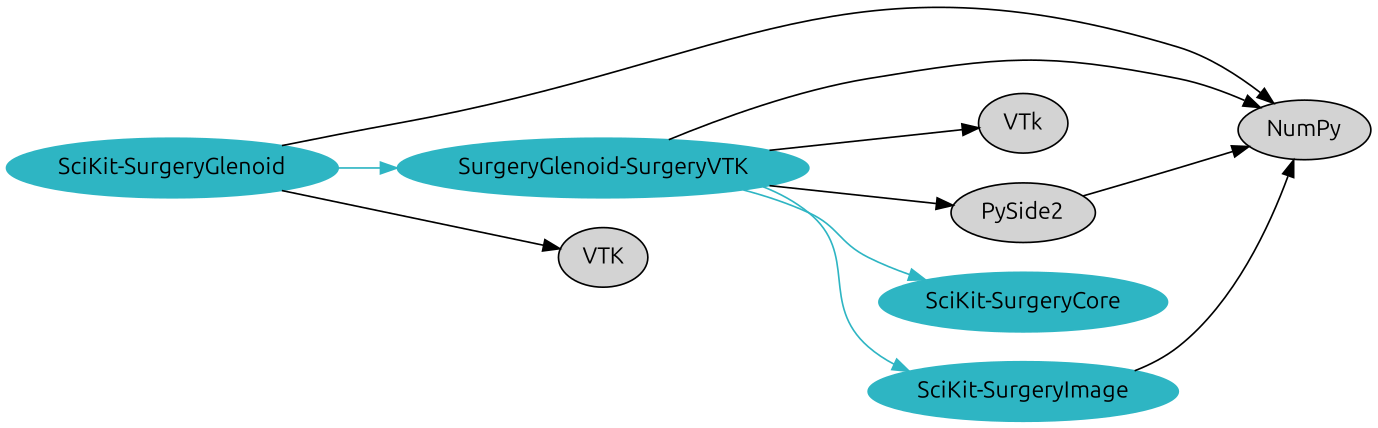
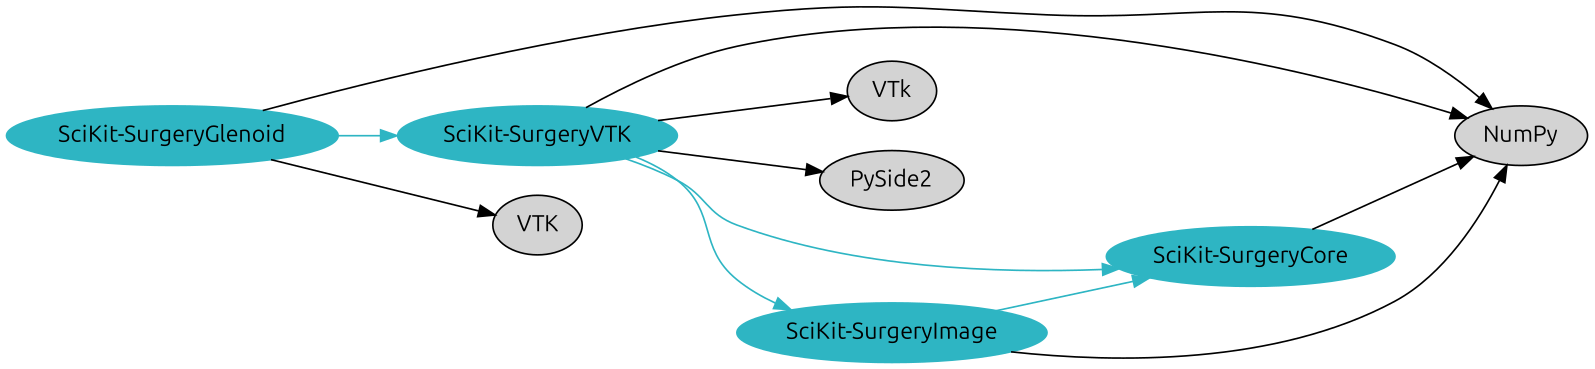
node "SurgeryGlenoid-SurgeryVTK": label "SurgeryGlenoid-SurgeryVTK" -> "SciKit-SurgeryVTK"
edge "PySide2" -> "NumPy": now "SciKit-SurgeryCore" -> "NumPy"
edge "SciKit-SurgeryImage" -> "SciKit-SurgeryCore": added
